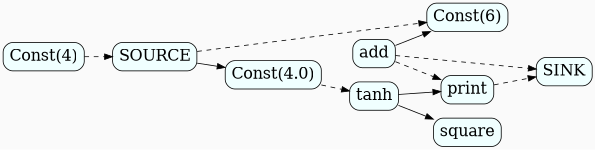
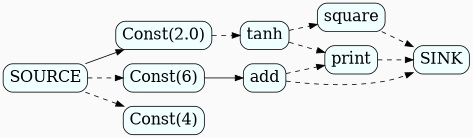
edge "square" -> "SINK": added
edge "add" -> "Const(6)": reversed
edge "Const(4)" -> "SOURCE": reversed
node "Const(4.0)": label "Const(4.0)" -> "Const(2.0)"
edge "tanh" -> "print": style solid -> dashed
edge "tanh" -> "square": style solid -> dashed
